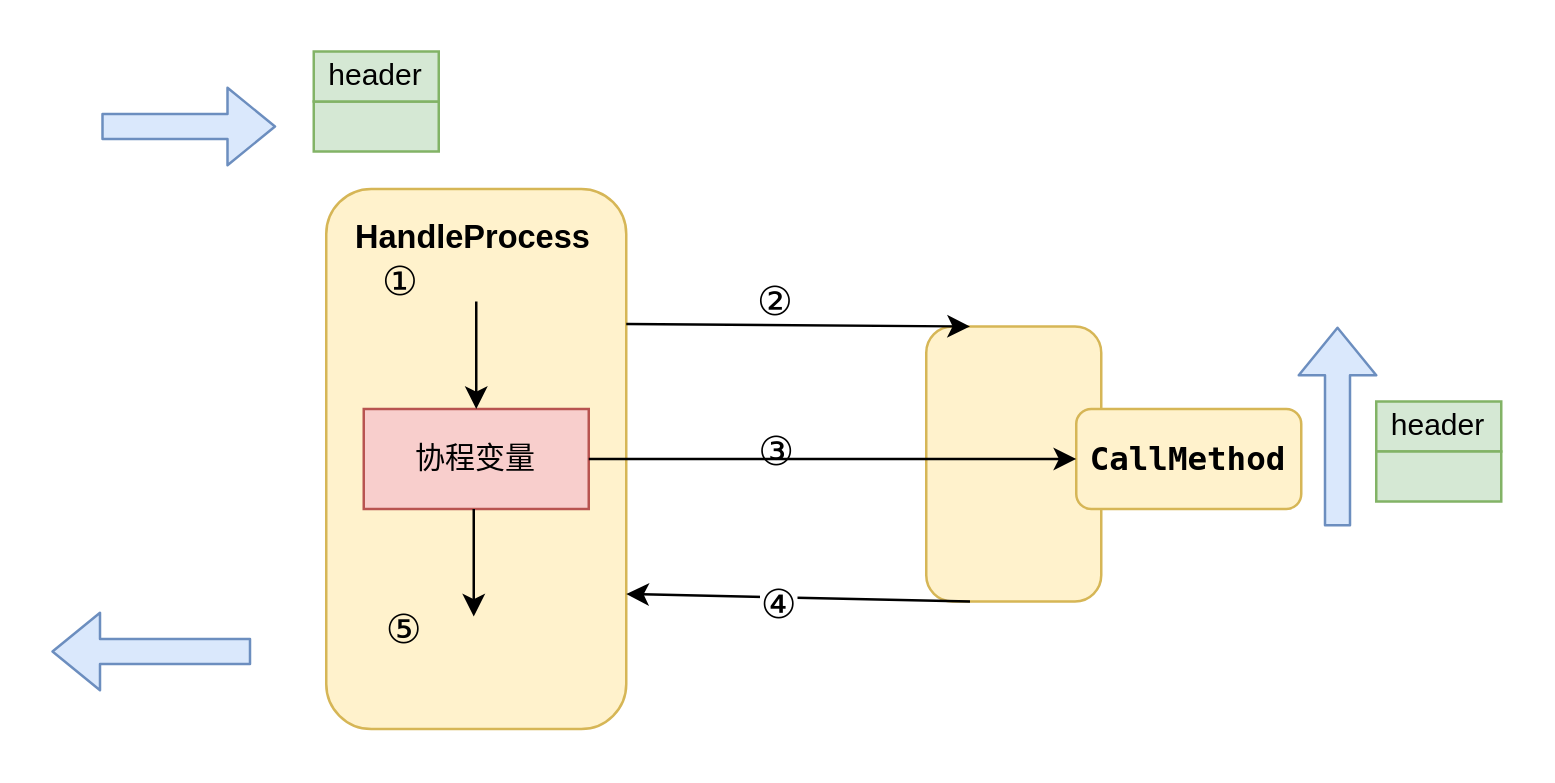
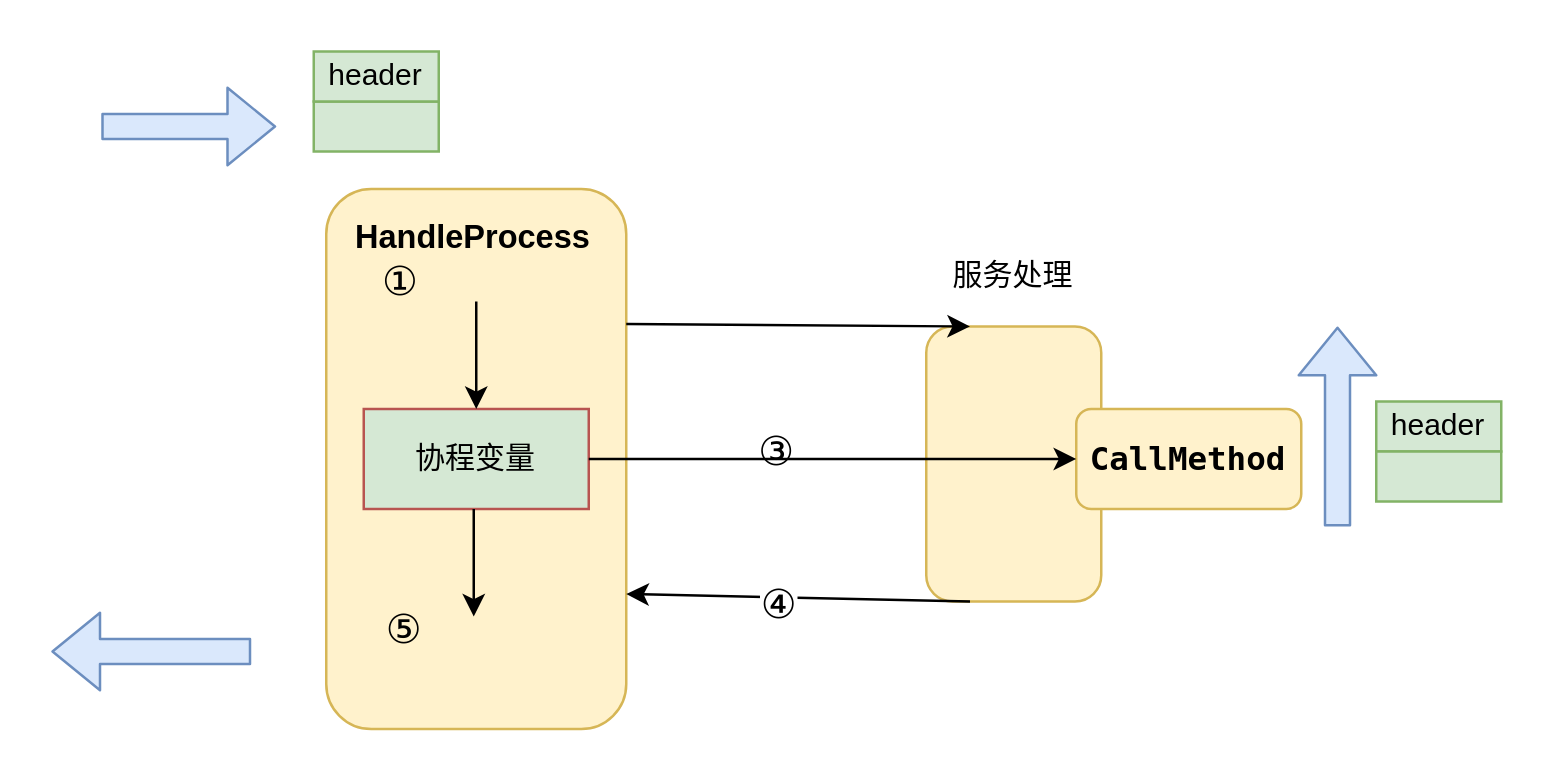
node "服务处理": added
node "②": removed
node "协程变量": fillcolor #f8cecc -> #d5e8d4
